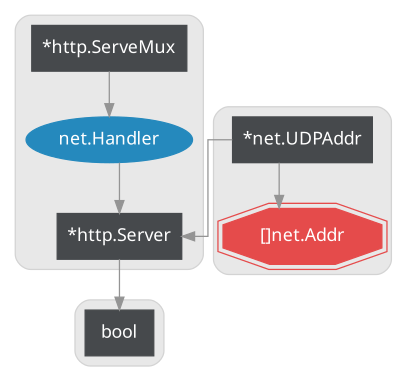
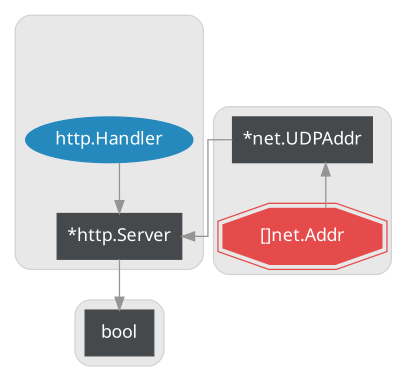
node "*http.ServeMux": removed
node "net.Handler": label "net.Handler" -> "http.Handler"
edge "*net.UDPAddr" -> "[]net.Addr": reversed
